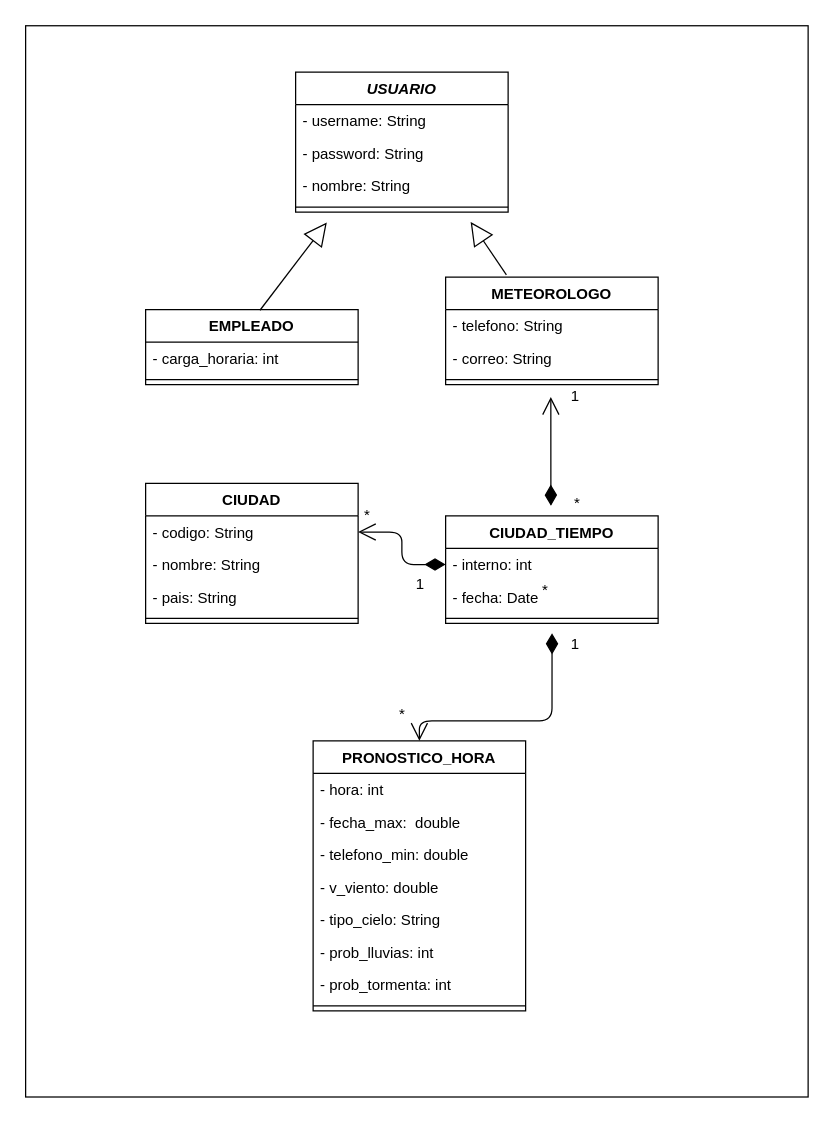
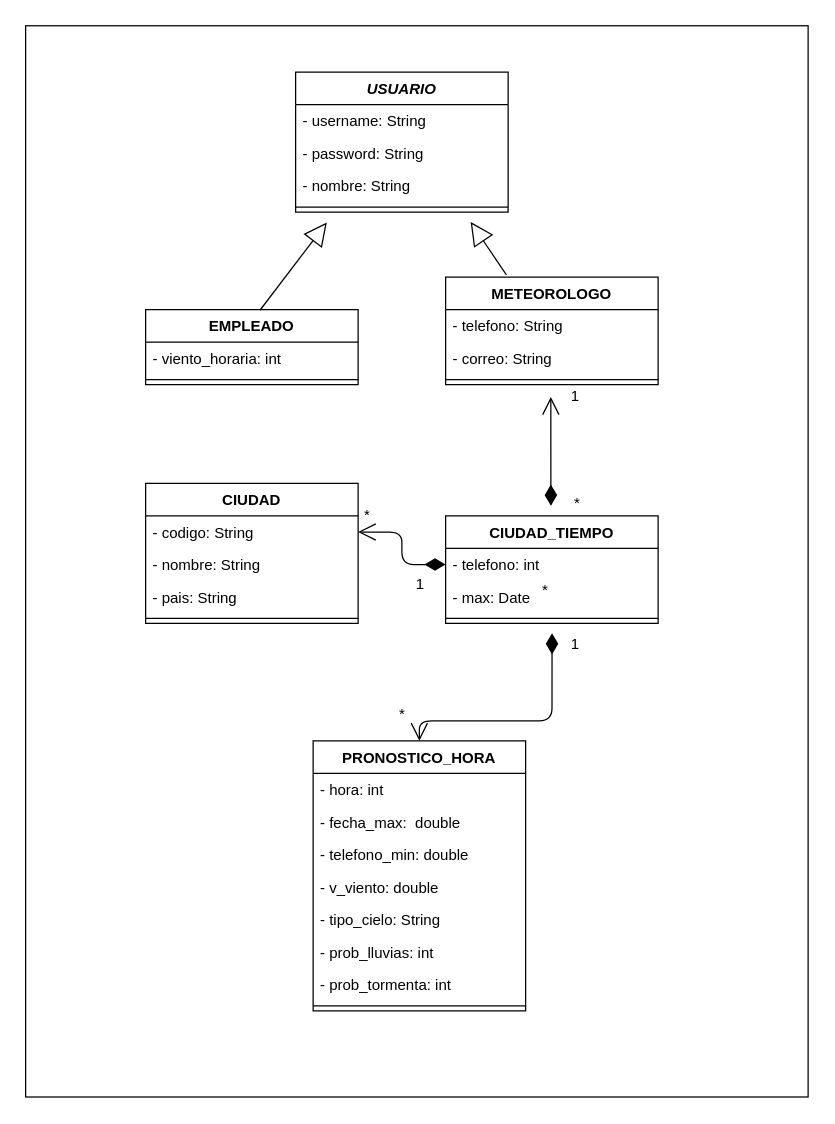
node "- carga_horaria: int": label "- carga_horaria: int" -> "- viento_horaria: int"
node "- interno: int": label "- interno: int" -> "- telefono: int"
node "- fecha: Date": label "- fecha: Date" -> "- max: Date"
